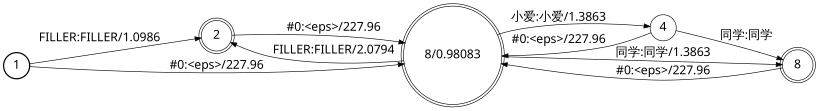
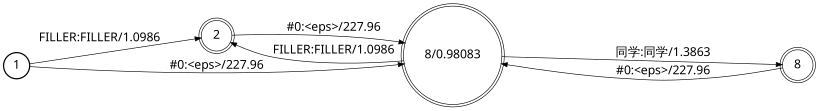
node "4": removed
edge "8/0.98083" -> "2": label "FILLER:FILLER/2.0794" -> "FILLER:FILLER/1.0986"
